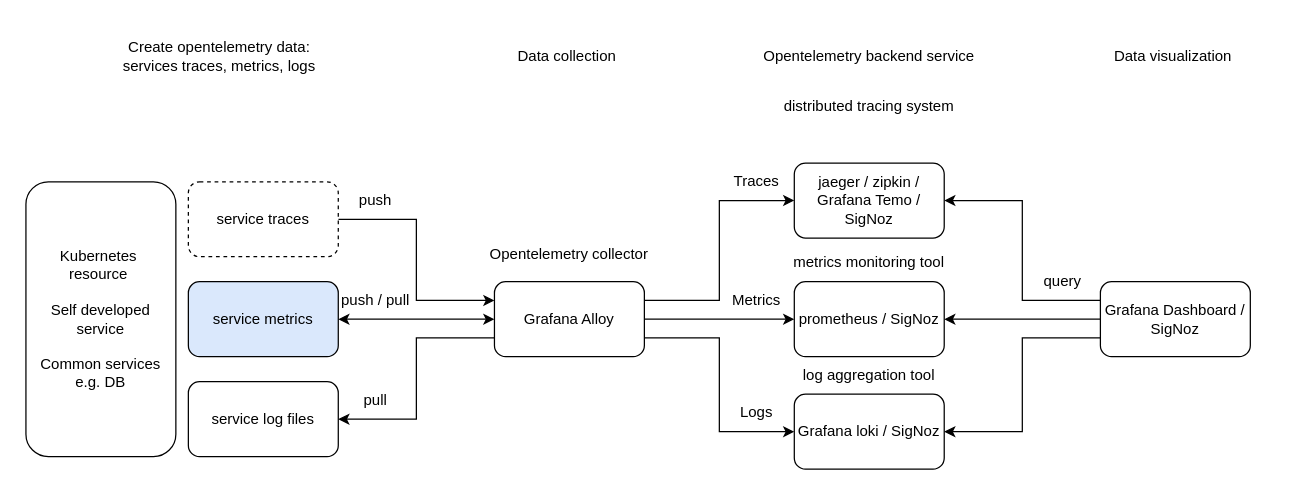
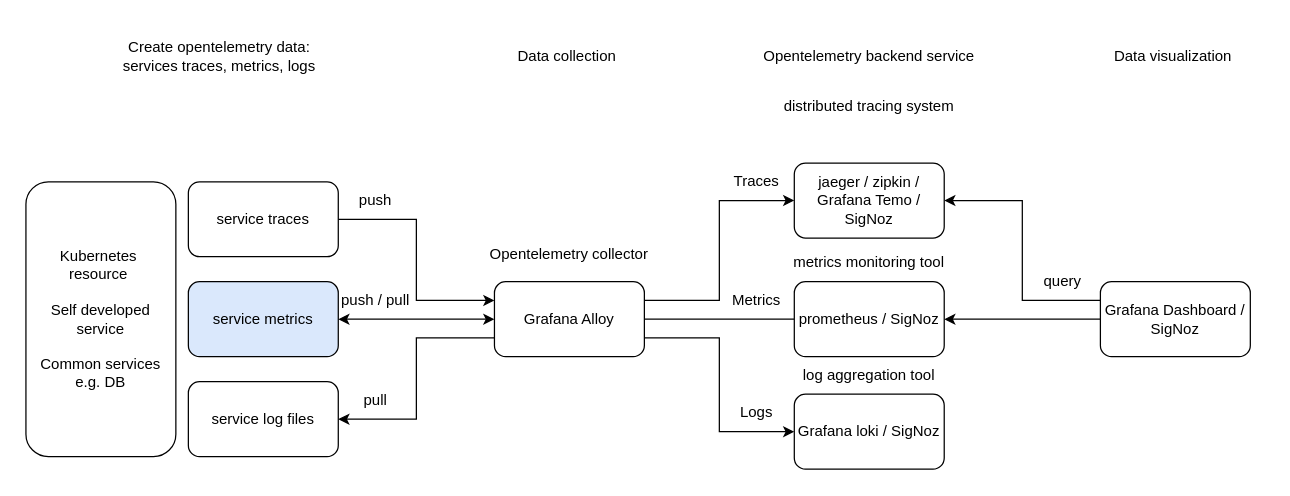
node "service traces": style dashed -> solid
edge "Grafana Alloy" -> "prometheus / SigNoz": arrowhead classic -> none
edge "Grafana Dashboard / SigNoz" -> "Grafana loki / SigNoz": removed
